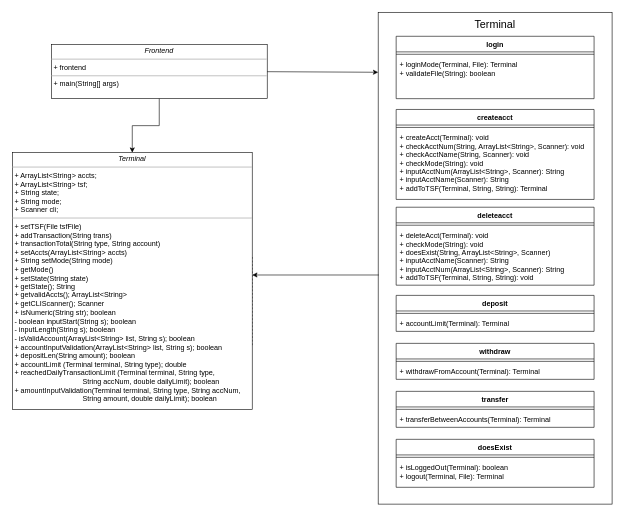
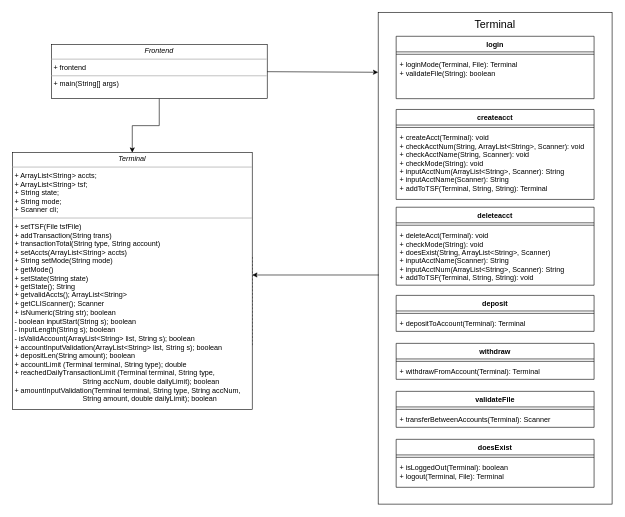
node "+ accountLimit(Terminal): Terminal": label "+ accountLimit(Terminal): Terminal" -> "+ depositToAccount(Terminal): Terminal"
node "transfer": label "transfer" -> "validateFile"
node "+ transferBetweenAccounts(Terminal): Terminal": label "+ transferBetweenAccounts(Terminal): Terminal" -> "+ transferBetweenAccounts(Terminal): Scanner"
